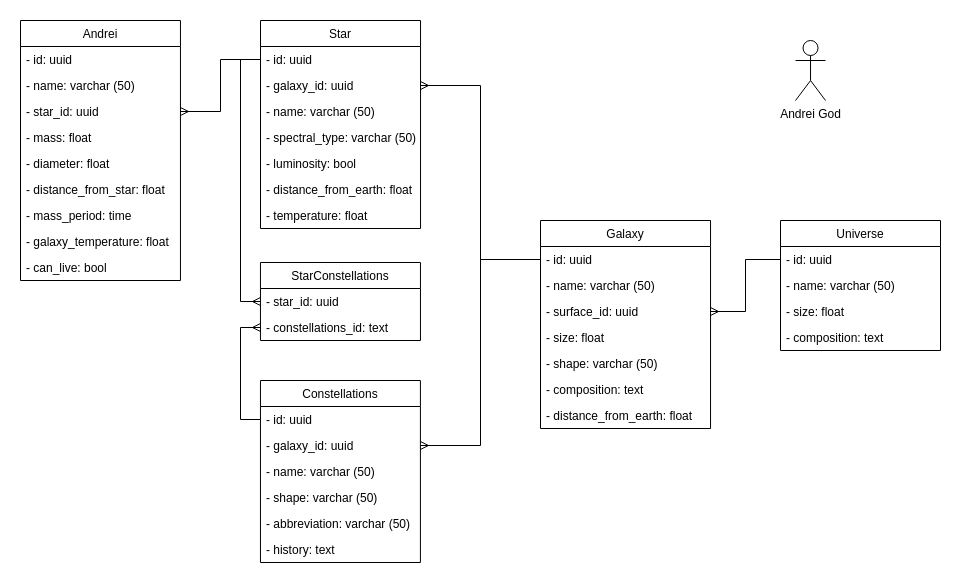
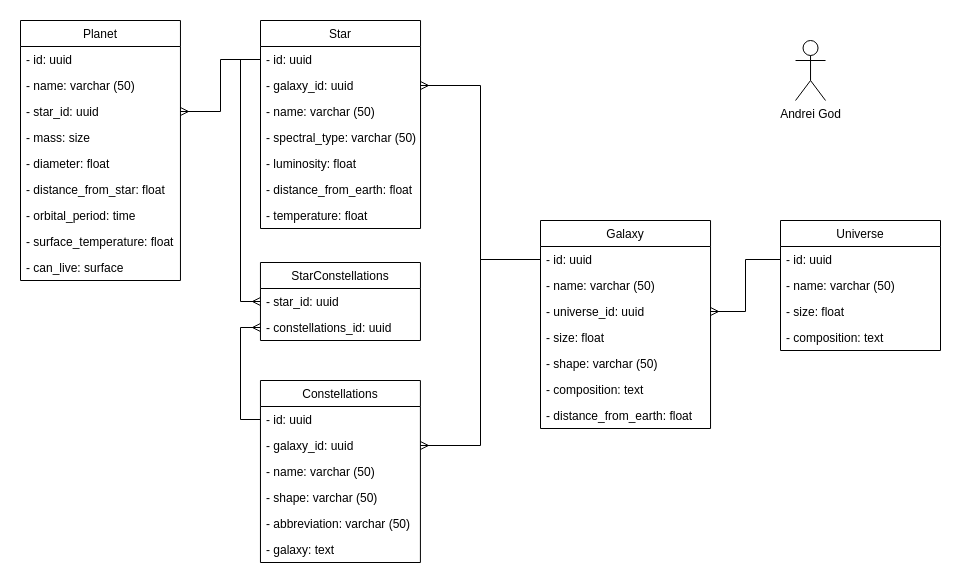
node "Andrei": label "Andrei" -> "Planet"
node "- mass: float": label "- mass: float" -> "- mass: size"
node "- luminosity: bool": label "- luminosity: bool" -> "- luminosity: float"
node "- mass_period: time": label "- mass_period: time" -> "- orbital_period: time"
node "- galaxy_temperature: float": label "- galaxy_temperature: float" -> "- surface_temperature: float"
node "- can_live: bool": label "- can_live: bool" -> "- can_live: surface"
node "- surface_id: uuid": label "- surface_id: uuid" -> "- universe_id: uuid"
node "- constellations_id: text": label "- constellations_id: text" -> "- constellations_id: uuid"
node "- history: text": label "- history: text" -> "- galaxy: text"
